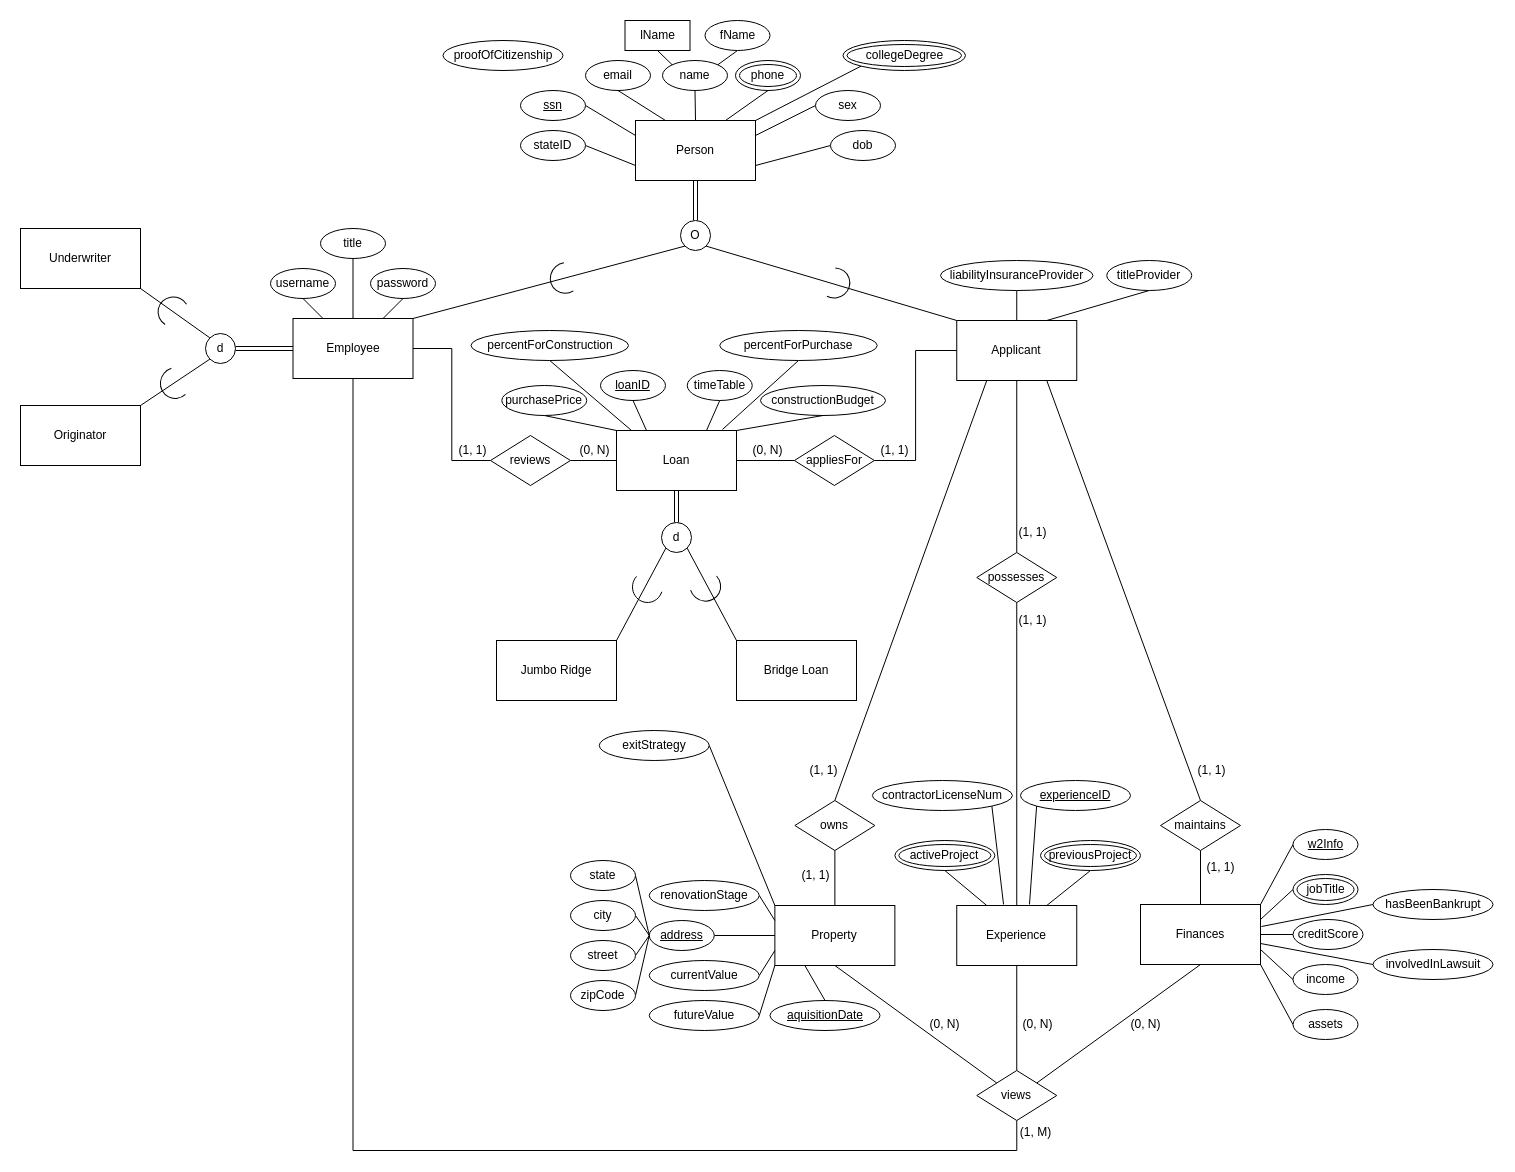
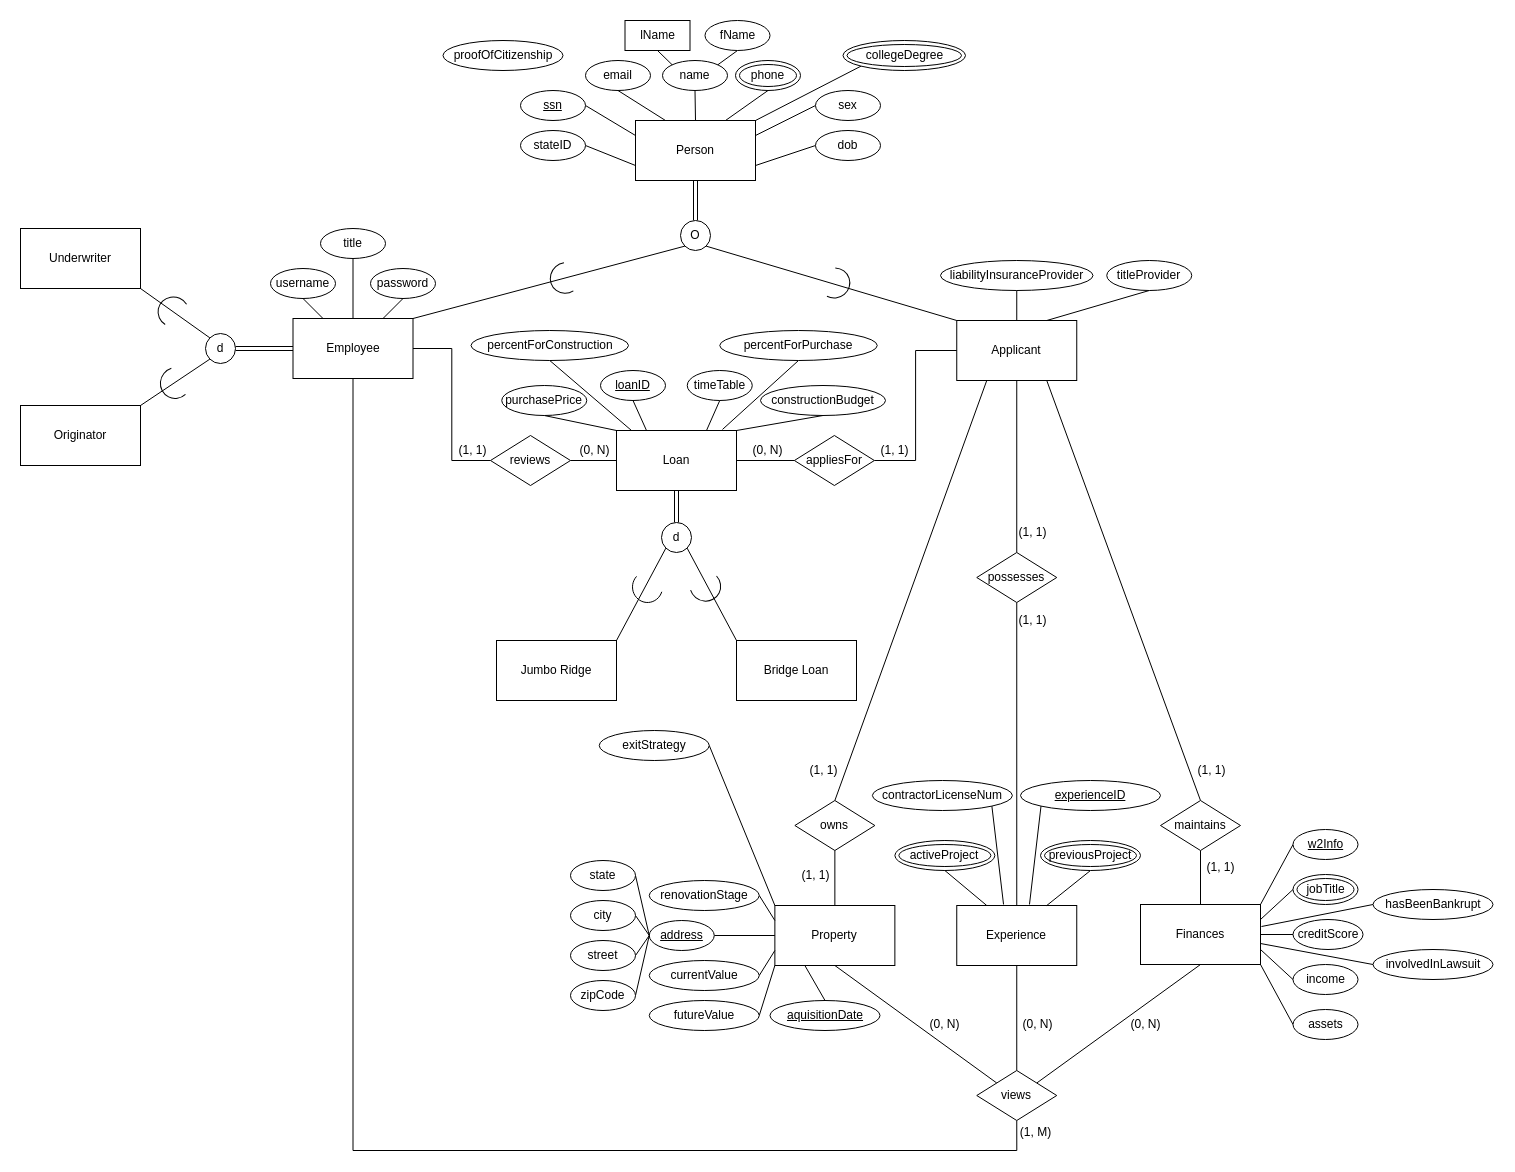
node "dob": moved (863, 146) -> (848, 146)
node "experienceID": size 110x30 -> 140x30
